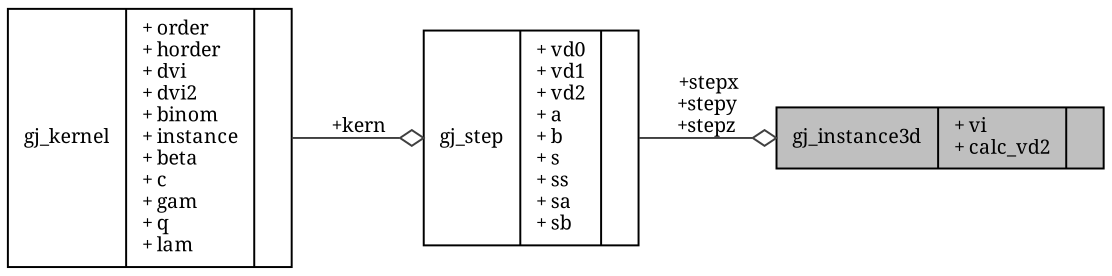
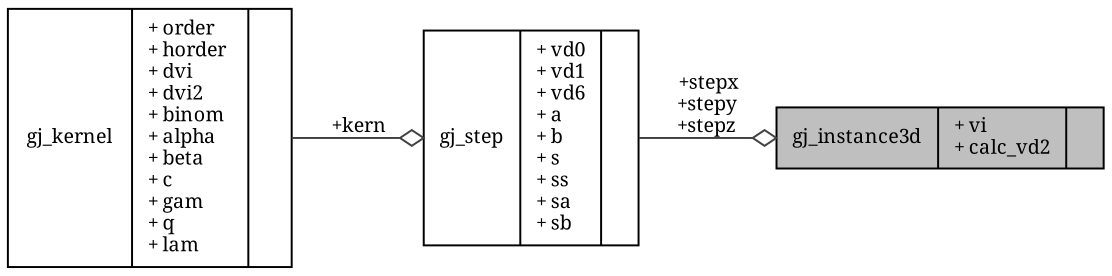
node "gj_step": text "+ vd2" -> "+ vd6"
node "gj_kernel": text "+ instance" -> "+ alpha"
